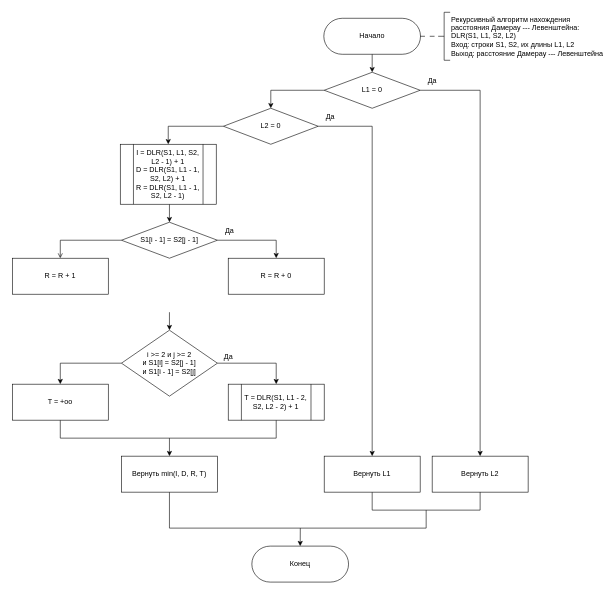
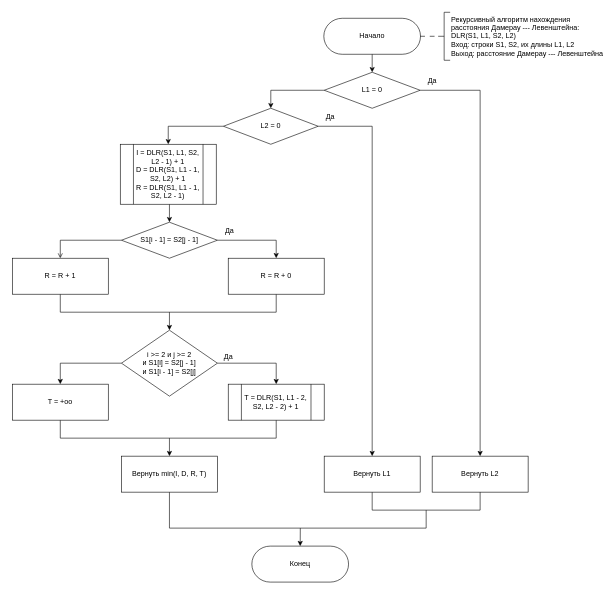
edge "R = R + 1" -- "R = R + 0": added
